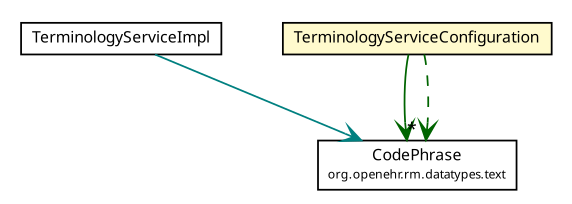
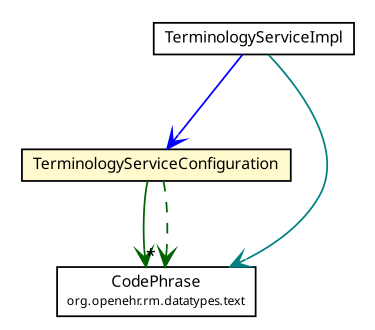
edge "TerminologyServiceImpl" -> "TerminologyServiceConfiguration": added
